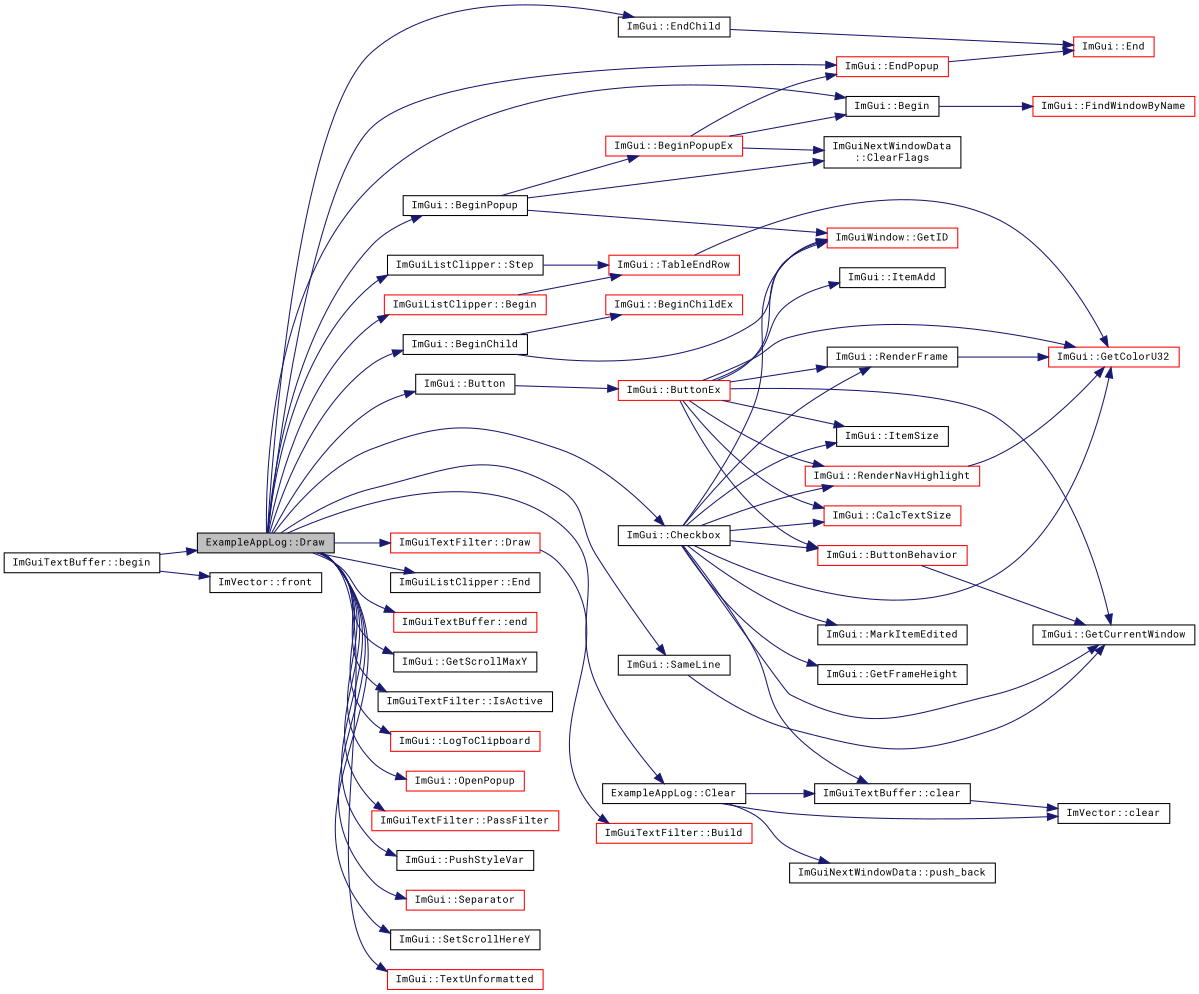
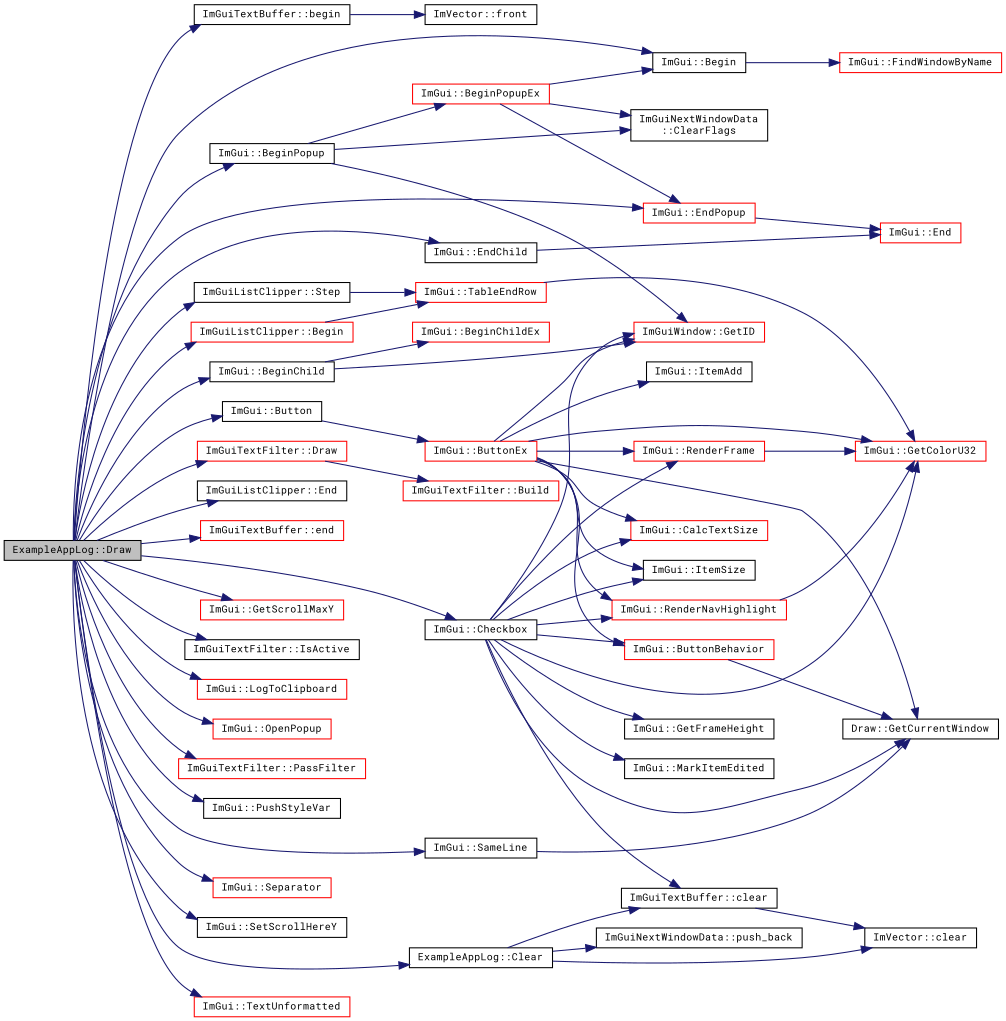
node "ImGui::RenderFrame": color black -> red
edge "ImGuiTextBuffer::begin" -> "ExampleAppLog::Draw": reversed
node "ImGui::GetCurrentWindow": label "ImGui::GetCurrentWindow" -> "Draw::GetCurrentWindow"
node "ImGui::GetScrollMaxY": color black -> red
